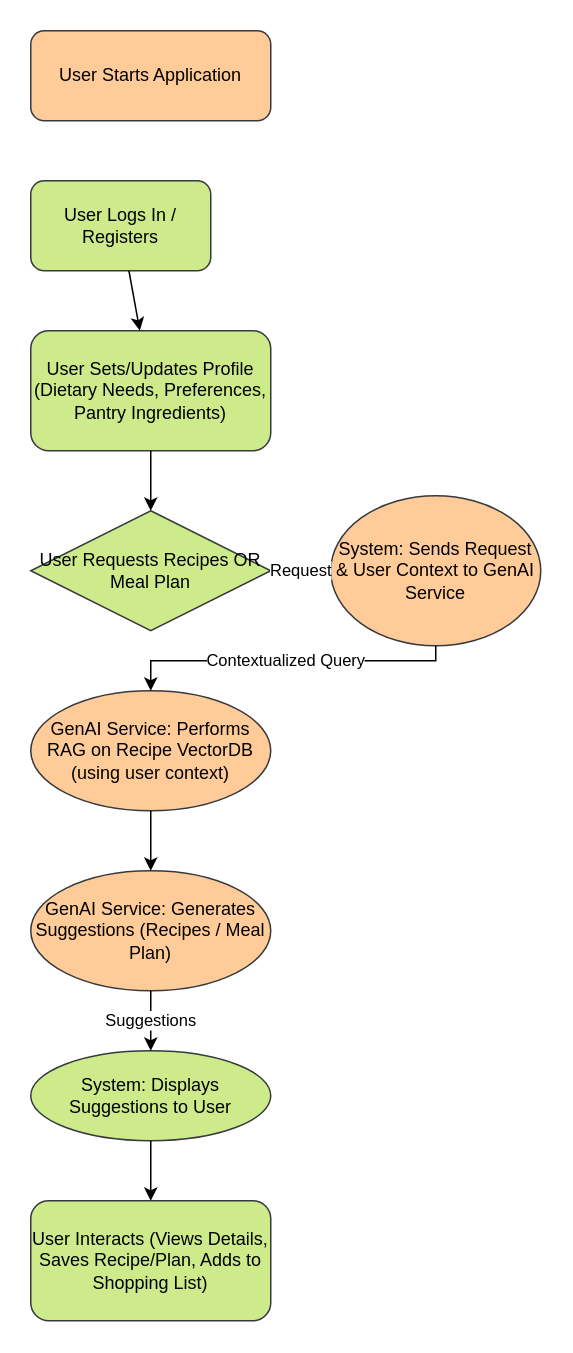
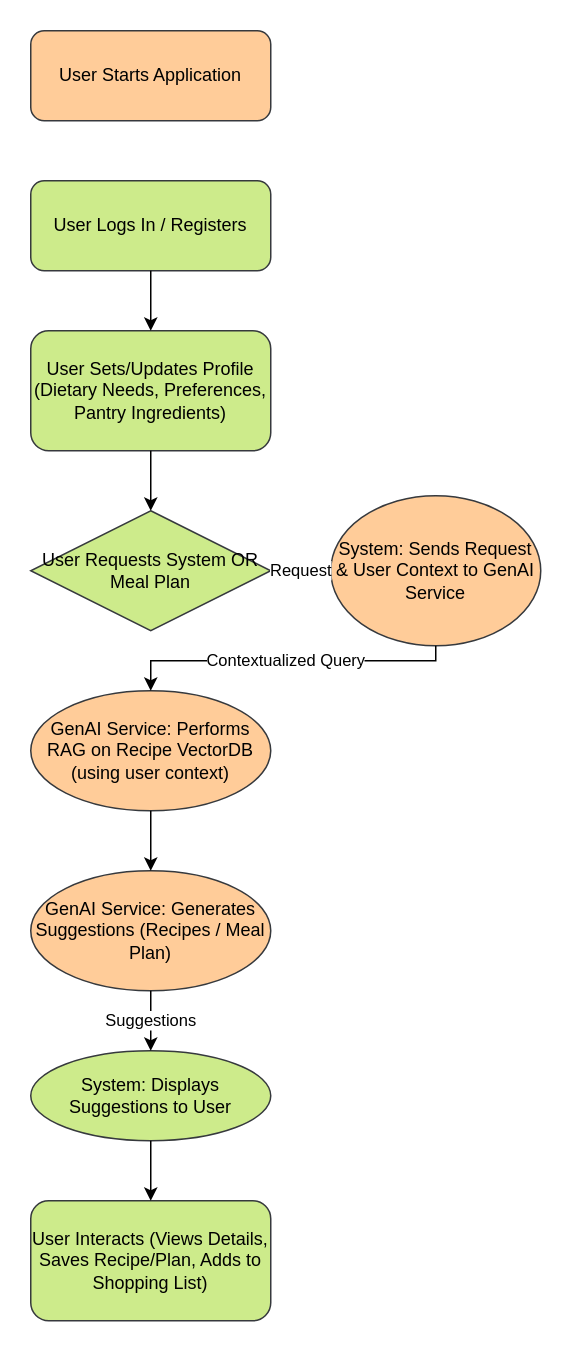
node "User Logs In / Registers": size 180x90 -> 240x90
node "User Requests Recipes OR Meal Plan": label "User Requests Recipes OR Meal Plan" -> "User Requests System OR Meal Plan"
